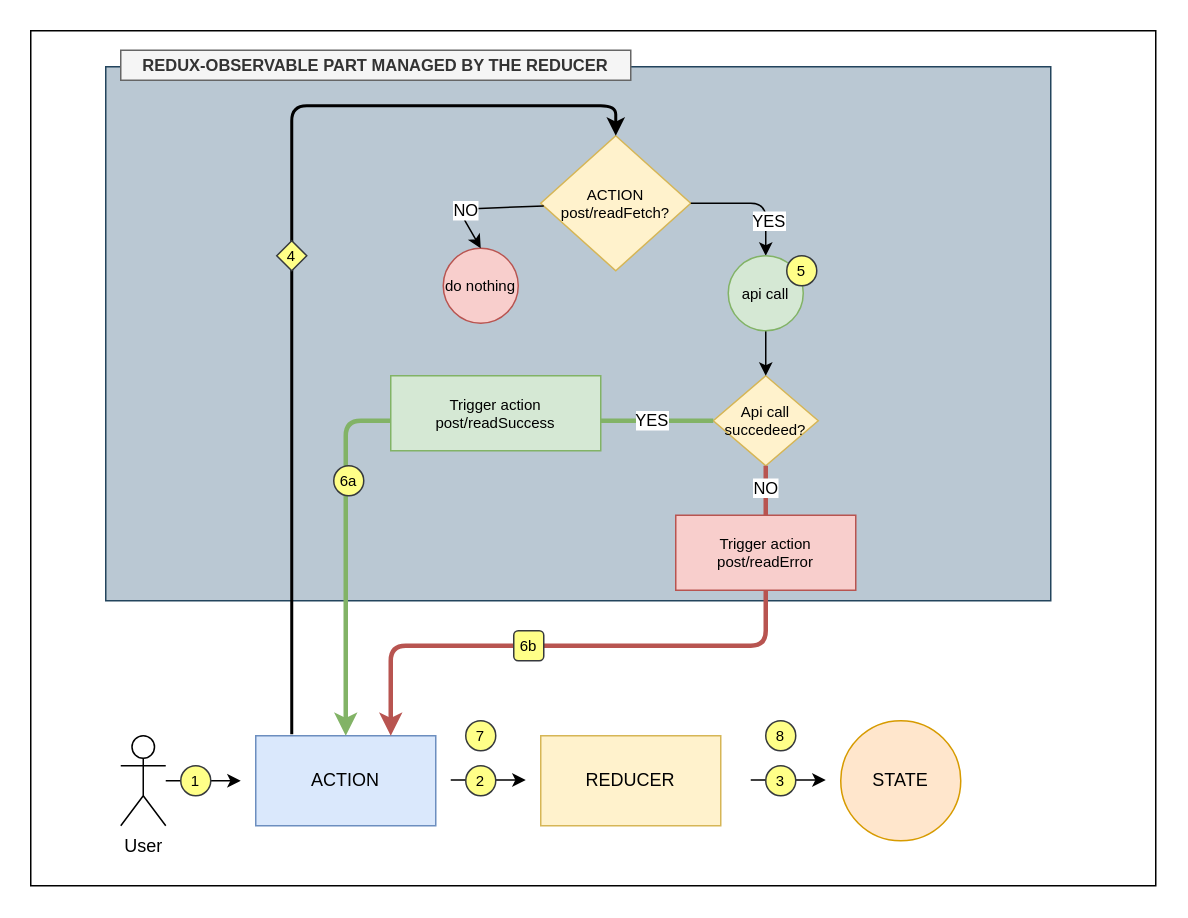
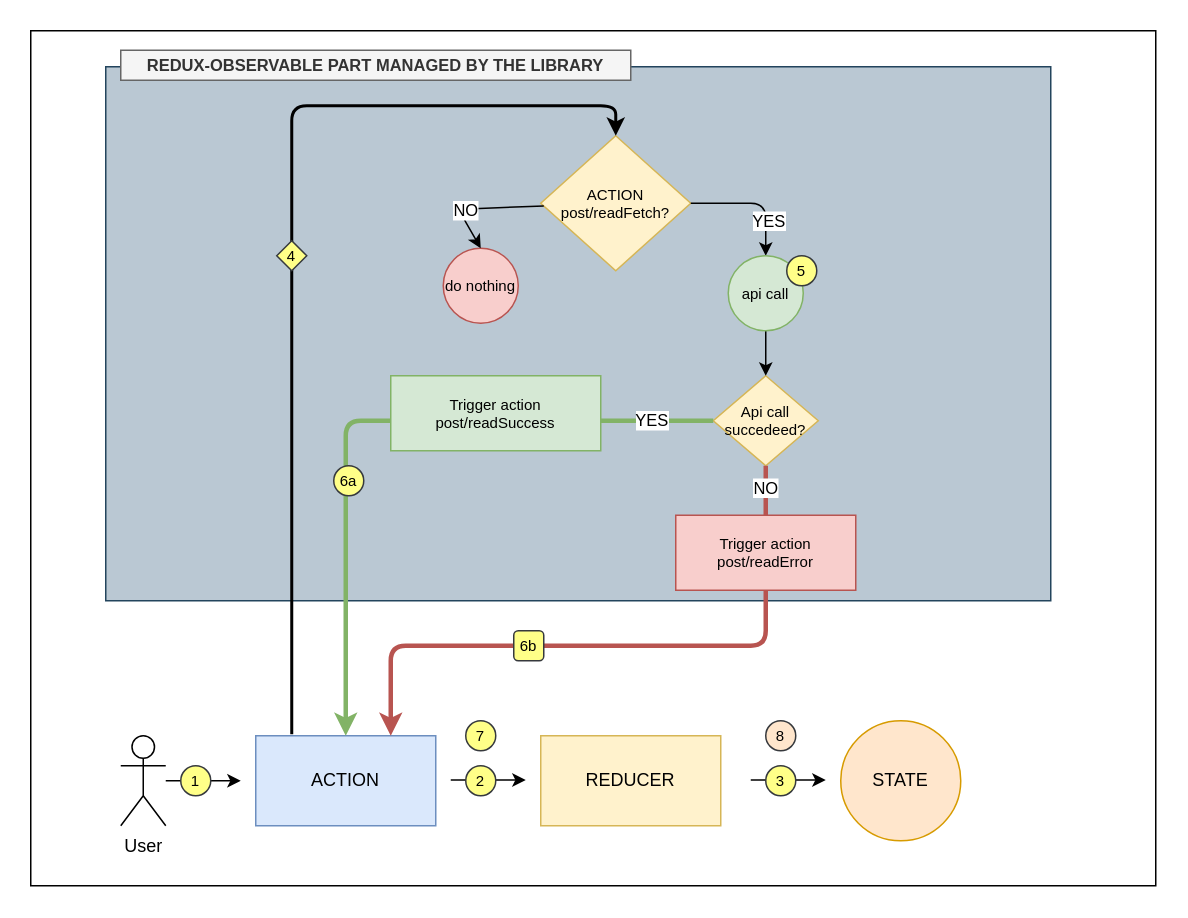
node "REDUX-OBSERVABLE PART MANAGED BY THE REDUCER": label "REDUX-OBSERVABLE PART MANAGED BY THE REDUCER" -> "REDUX-OBSERVABLE PART MANAGED BY THE LIBRARY"
node "8": fillcolor #ffff88 -> #ffe6cc
